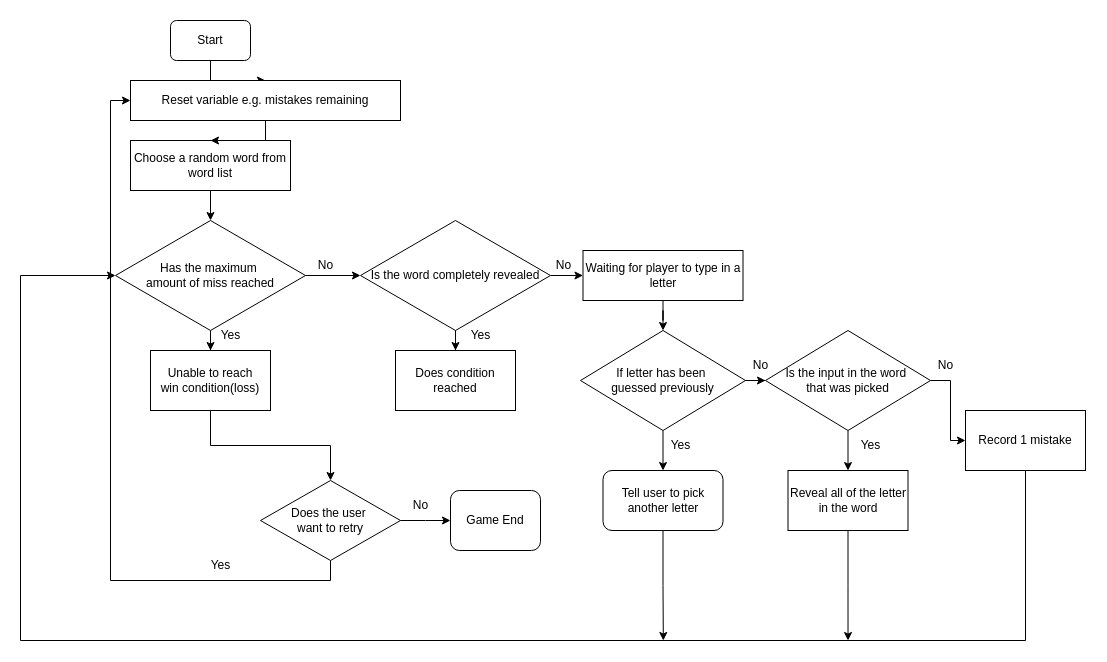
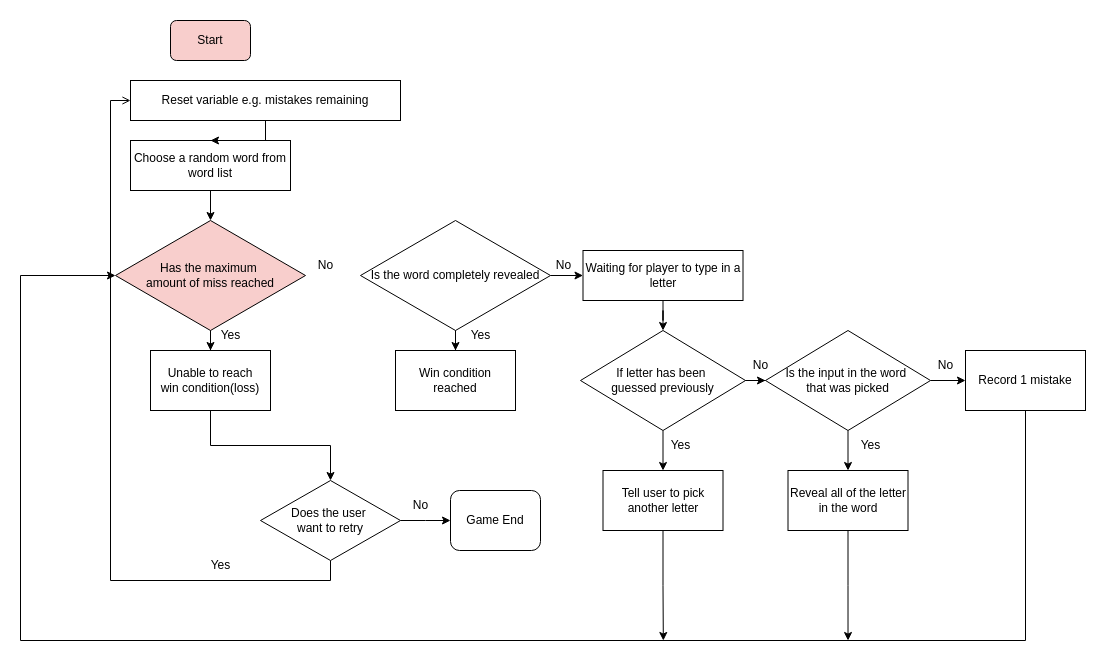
node "Start": fillcolor #ffffff -> #f8cecc
edge "Start" -> "Reset variable e.g. mistakes remaining": removed
edge "Does the user want to retry" -> "Reset variable e.g. mistakes remaining": arrowhead classic -> open
node "Has the maximum amount of miss reached": fillcolor #ffffff -> #f8cecc
edge "Has the maximum amount of miss reached" -> "Is the word completely revealed": removed
node "Does condition reached": label "Does condition reached" -> "Win condition reached"
node "Record 1 mistake": moved (1026, 441) -> (1026, 381)
node "Tell user to pick another letter": shape rounded rectangle -> rectangle
